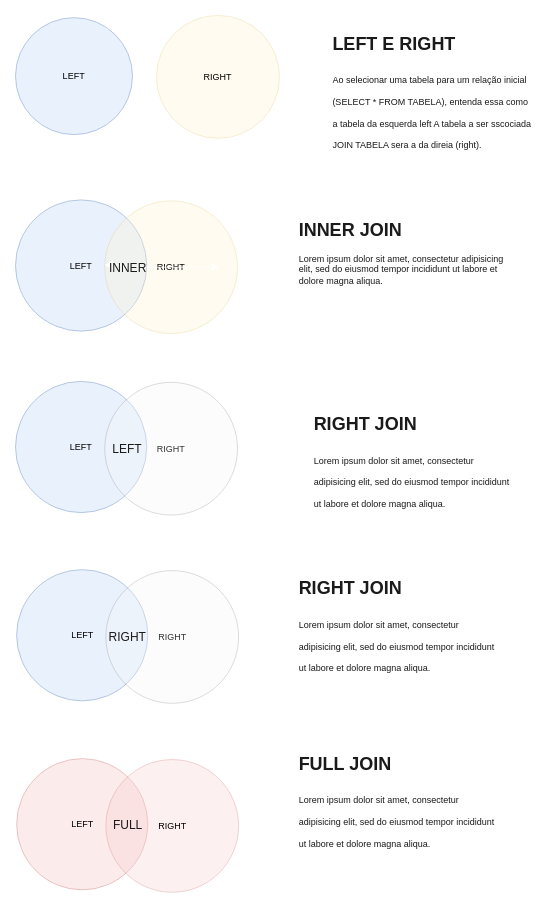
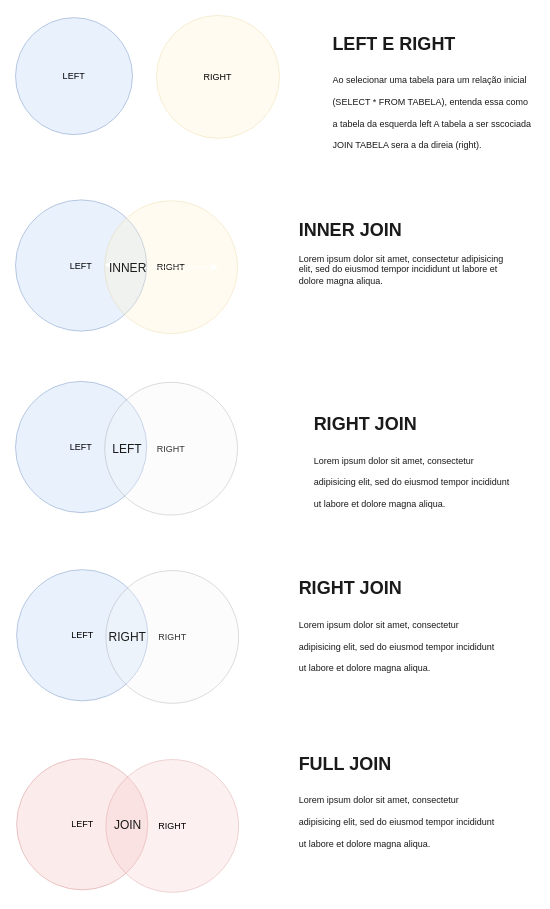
node "FULL": label "FULL" -> "JOIN"
